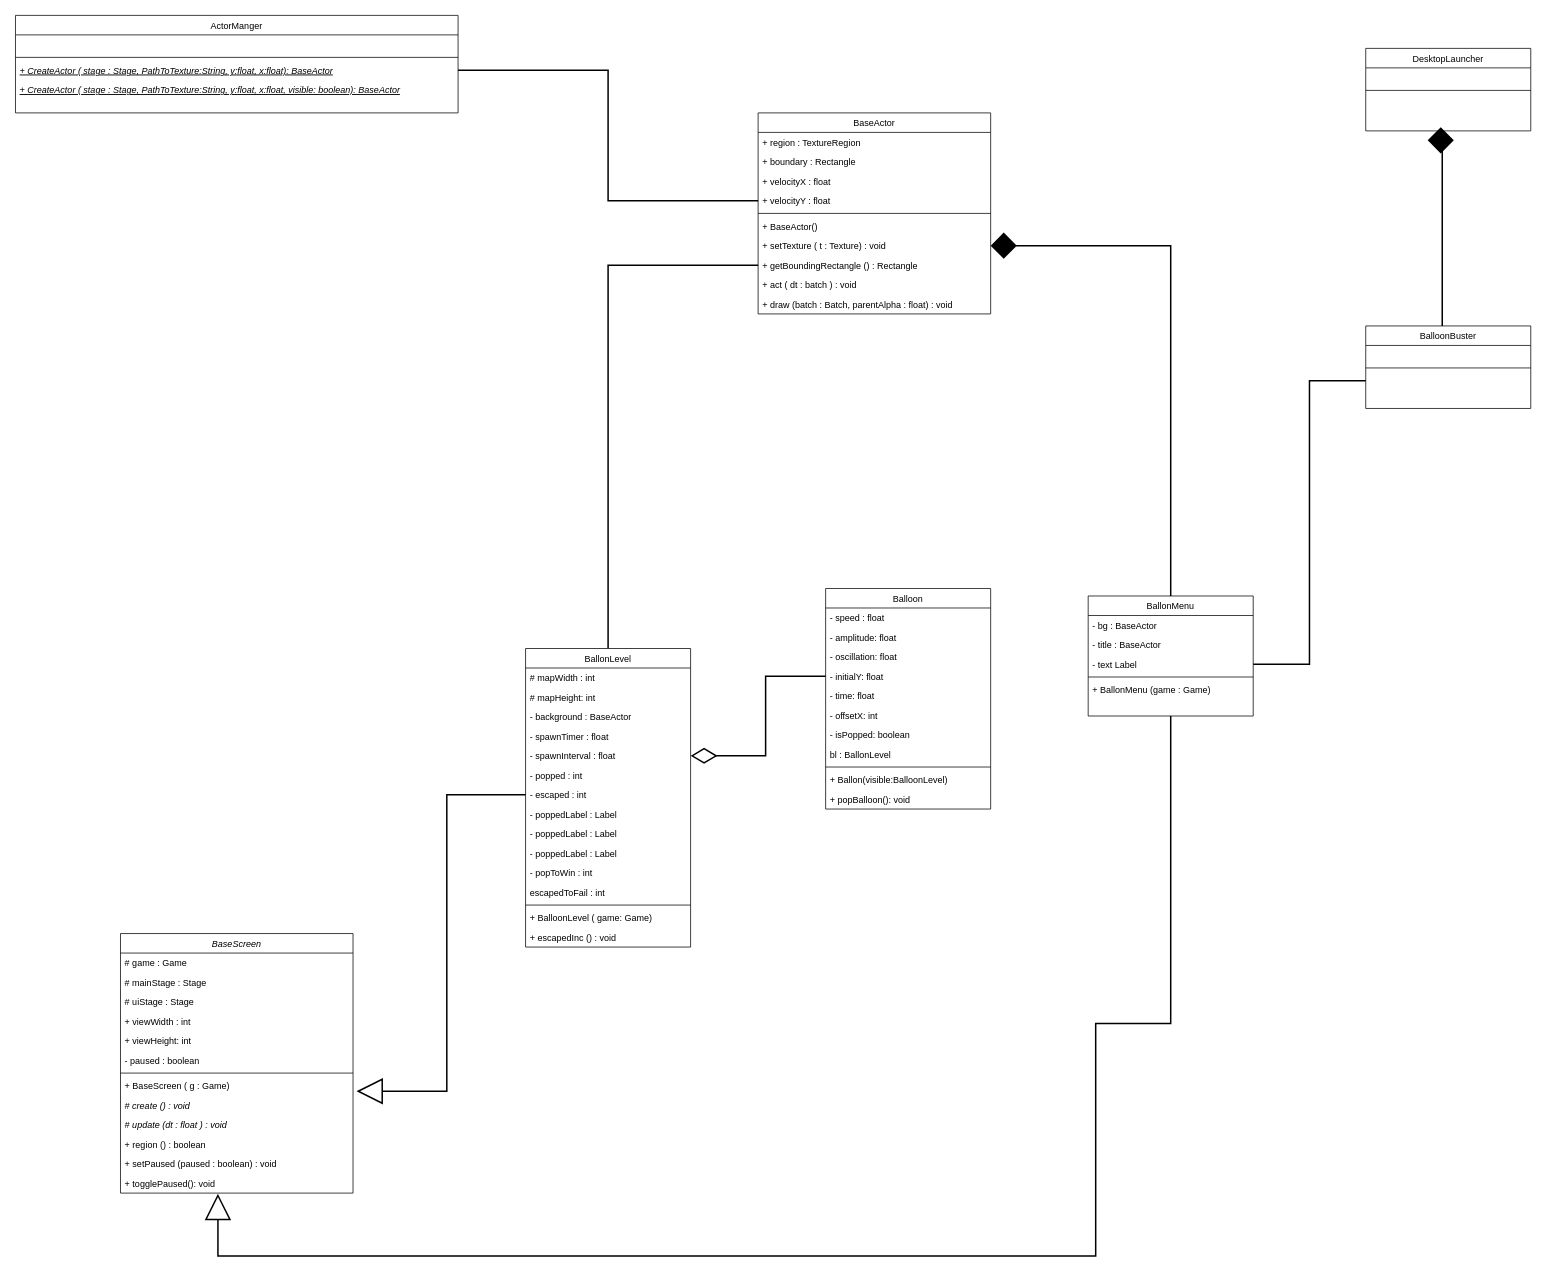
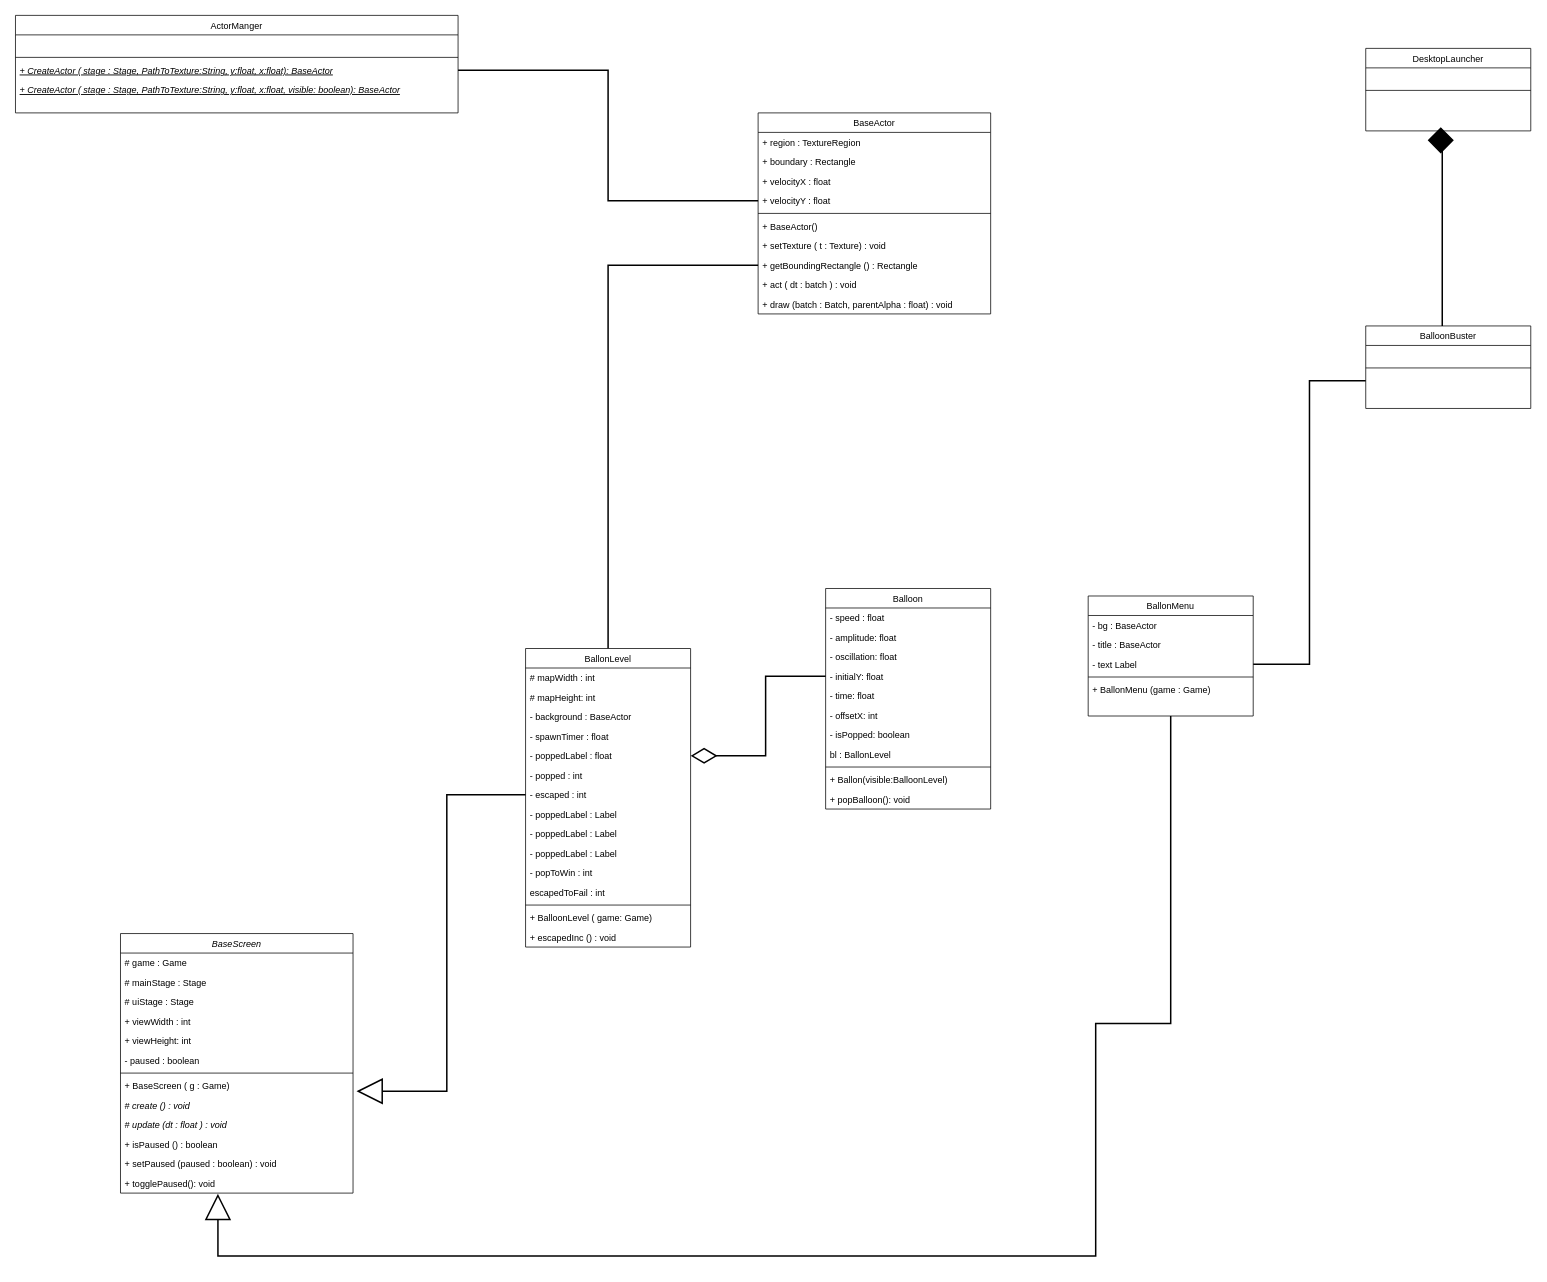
edge "BallonMenu" -> "+ setTexture ( t : Texture) : void": removed
node "- spawnInterval : float": label "- spawnInterval : float" -> "- poppedLabel : float"
node "+ region () : boolean": label "+ region () : boolean" -> "+ isPaused () : boolean"
